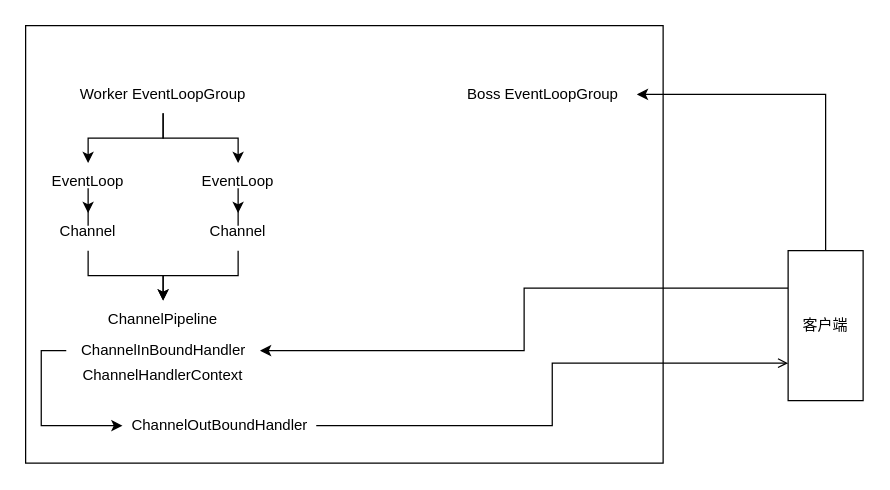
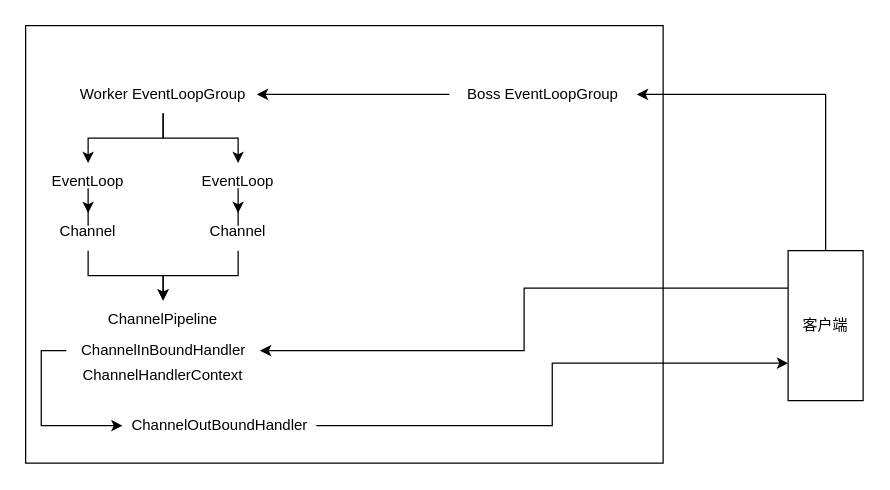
edge "Boss EventLoopGroup" -> "Worker EventLoopGroup": added
edge "ChannelOutBoundHandler" -> "客户端": arrowhead open -> classic
